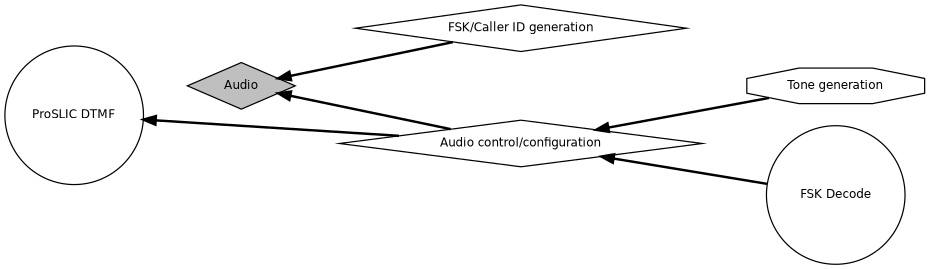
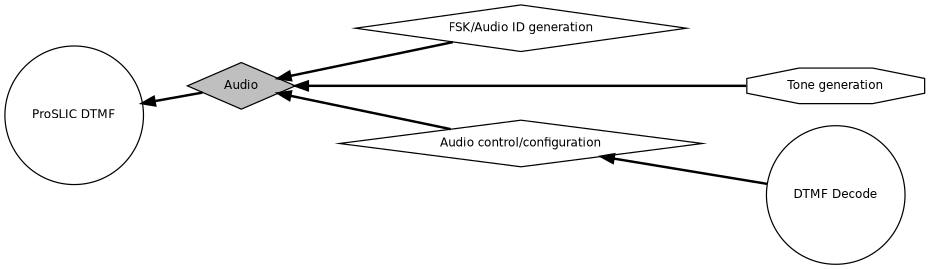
node "FSK/Caller ID generation": label "FSK/Caller ID generation" -> "FSK/Audio ID generation"
edge "Tone generation" -> "Audio control/configuration": now "Tone generation" -> "Audio"
edge "Audio control/configuration" -> "ProSLIC DTMF": now "Audio" -> "ProSLIC DTMF"
node "FSK Decode": label "FSK Decode" -> "DTMF Decode"
